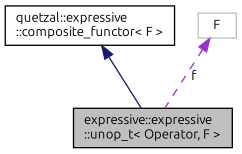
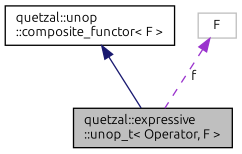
node "quetzal::expressive ::composite_functor< F >": label "quetzal::expressive ::composite_functor< F >" -> "quetzal::unop ::composite_functor< F >"
node "expressive::expressive ::unop_t< Operator, F >": label "expressive::expressive ::unop_t< Operator, F >" -> "quetzal::expressive ::unop_t< Operator, F >"
